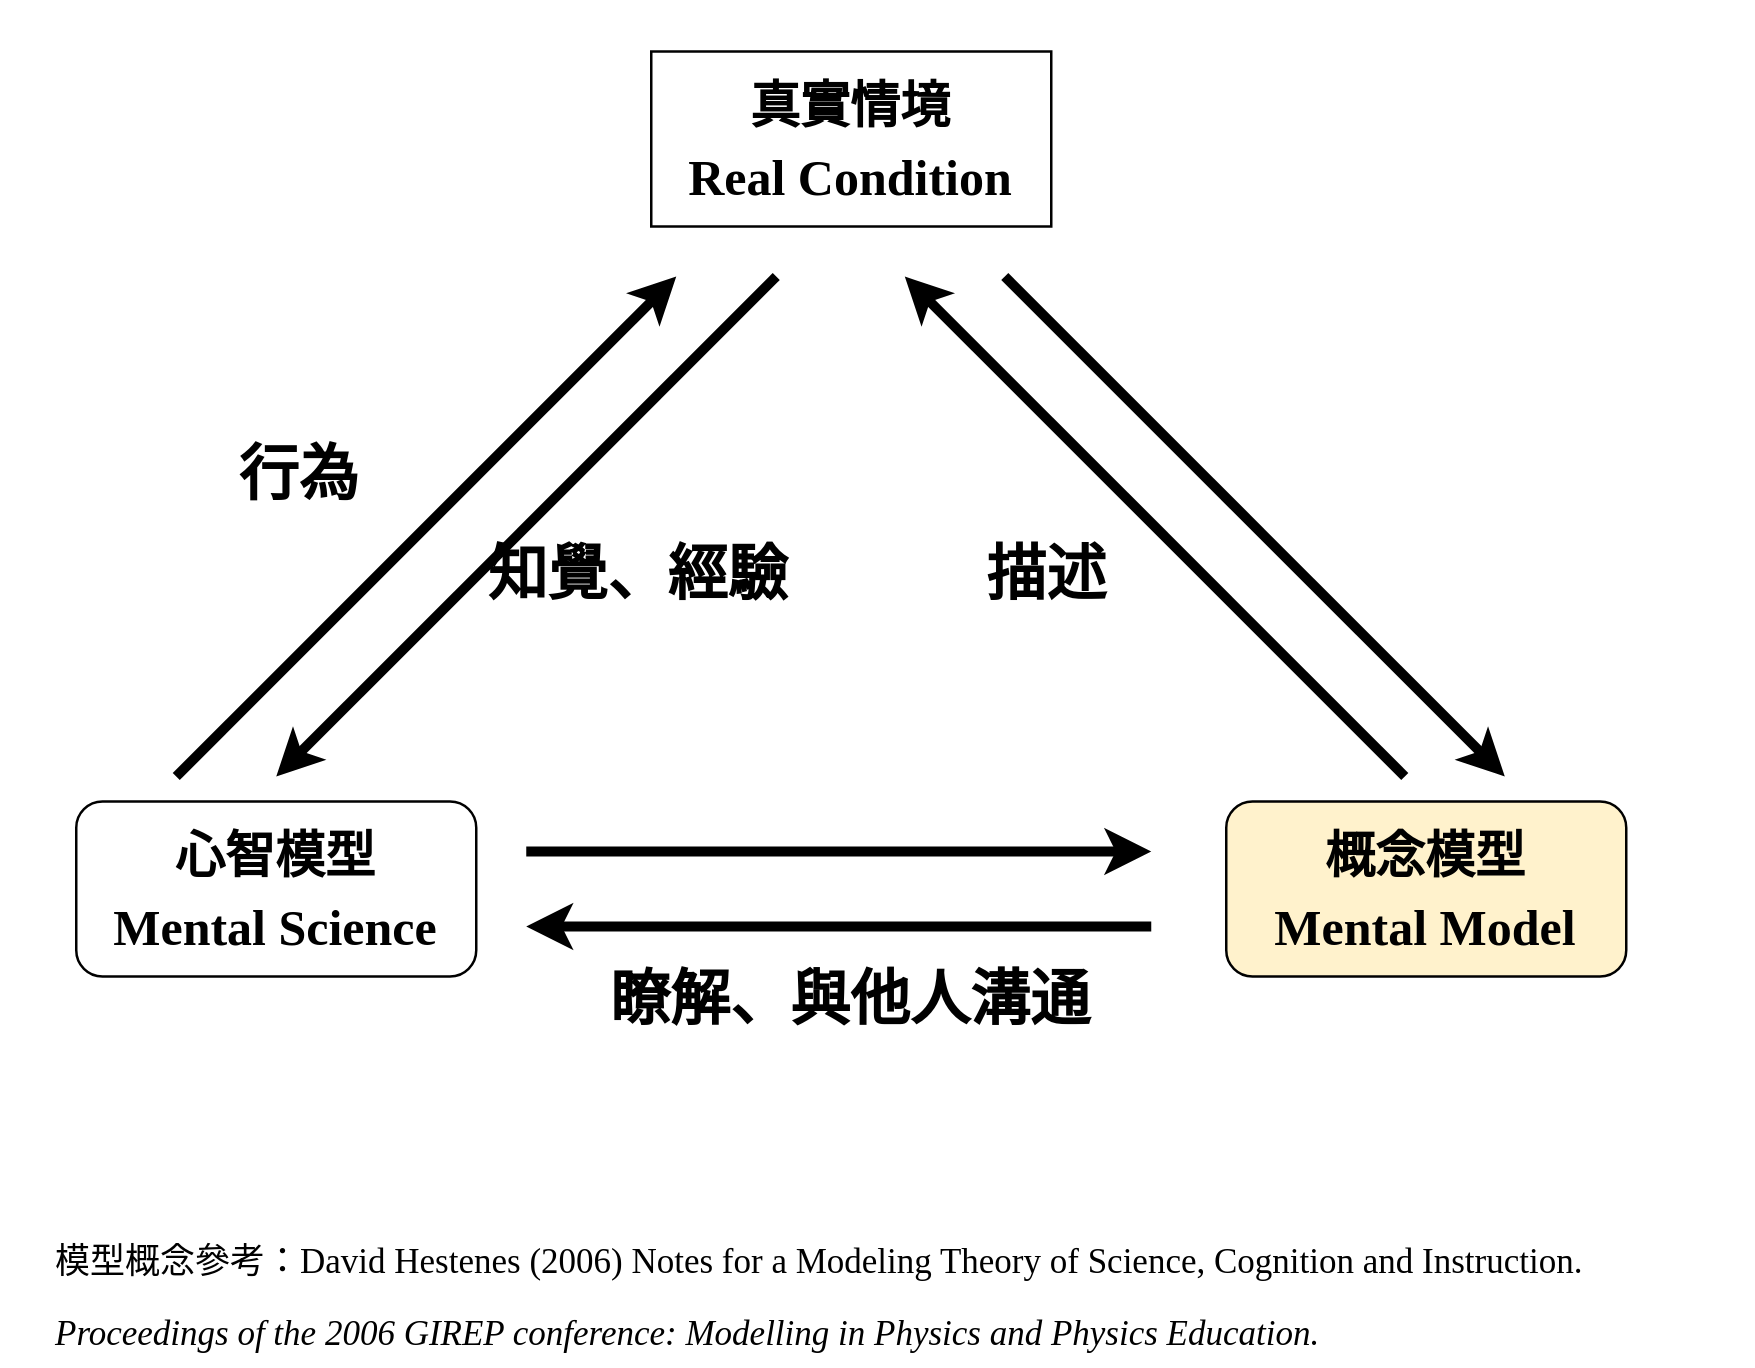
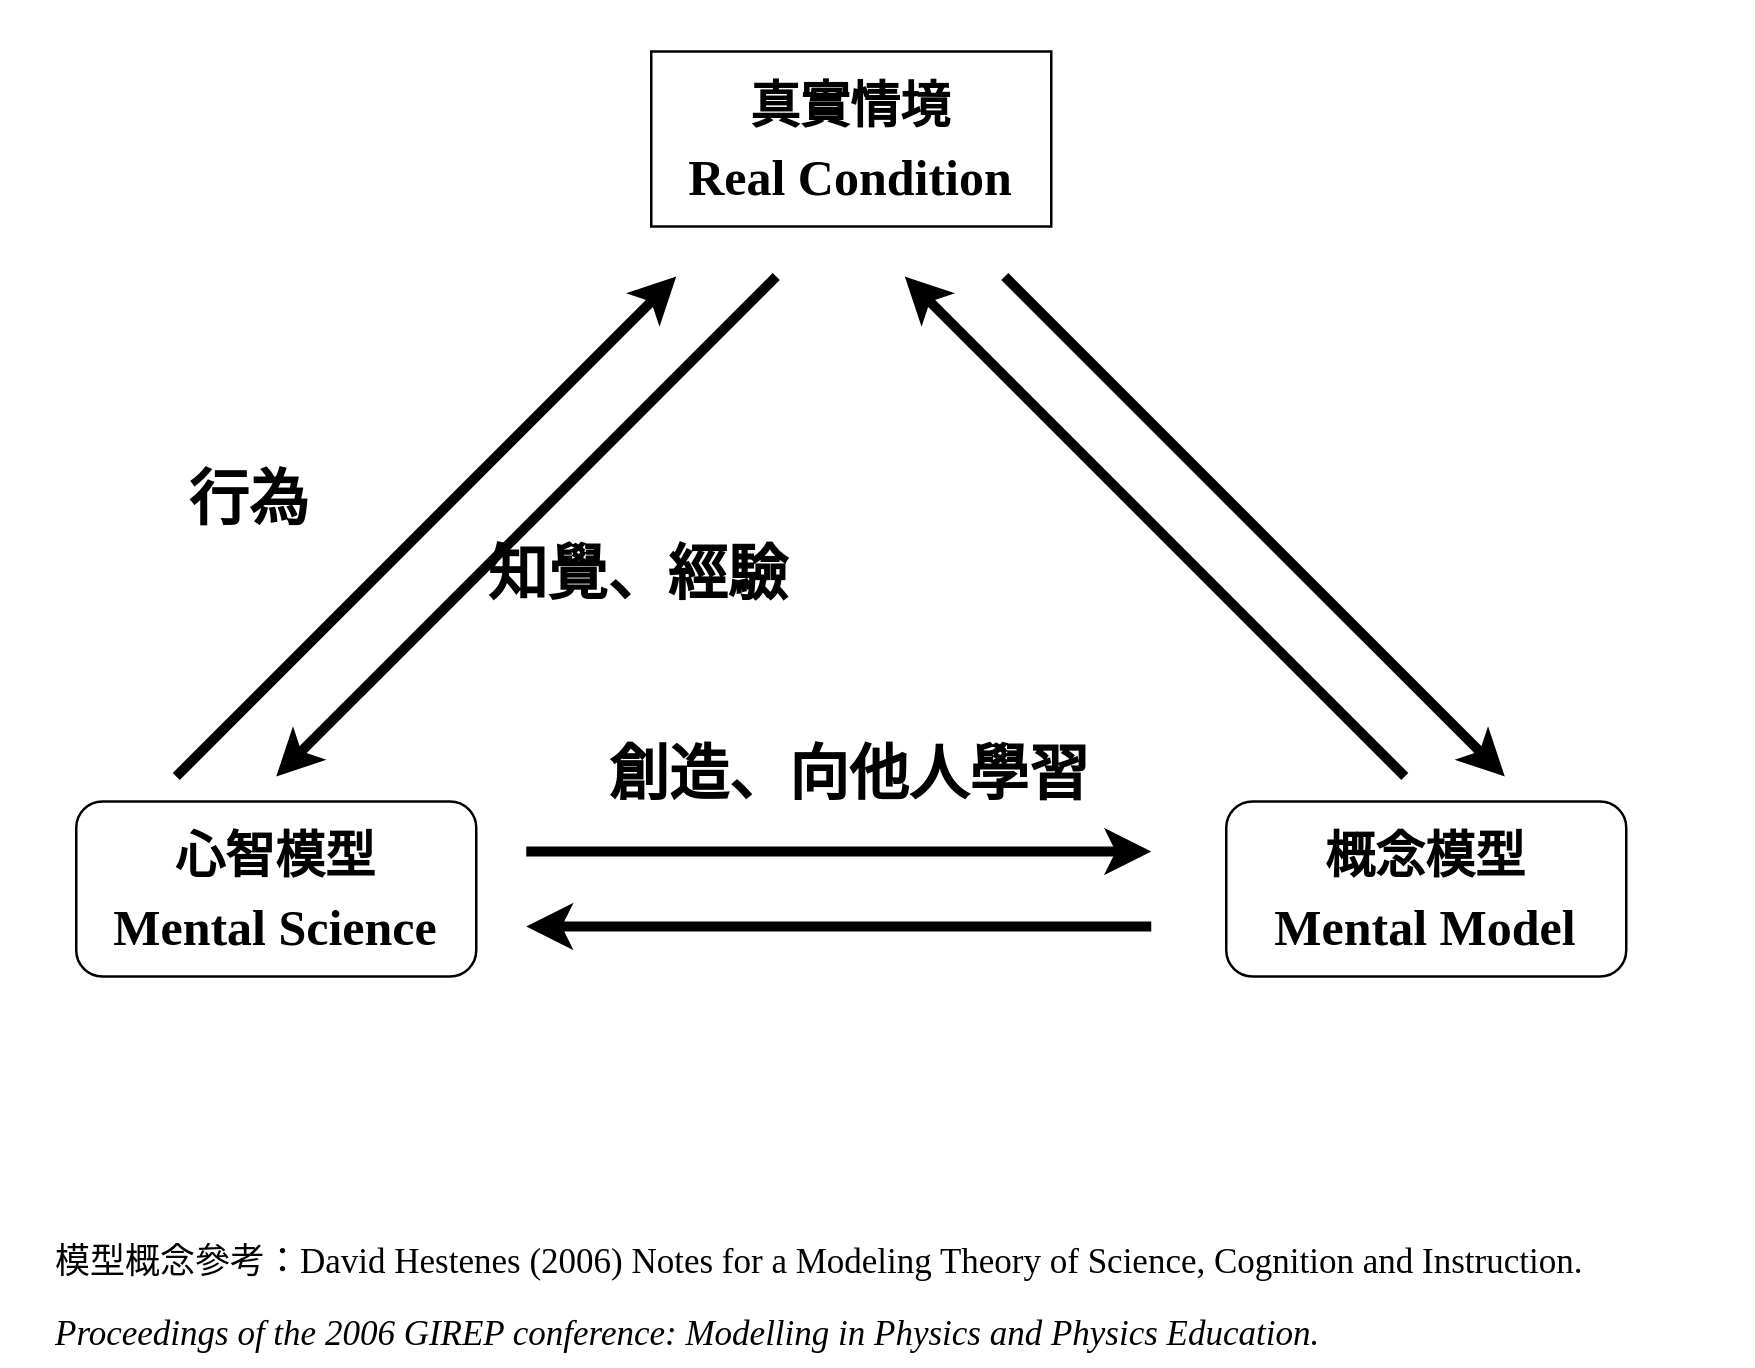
node "行為": moved (299, 476) -> (249, 501)
node "描述": removed
node "創造、向他人學習": added
node "概念模型 Mental Model": fillcolor #fff2cc -> #ffffff
node "瞭解、與他人溝通": removed
